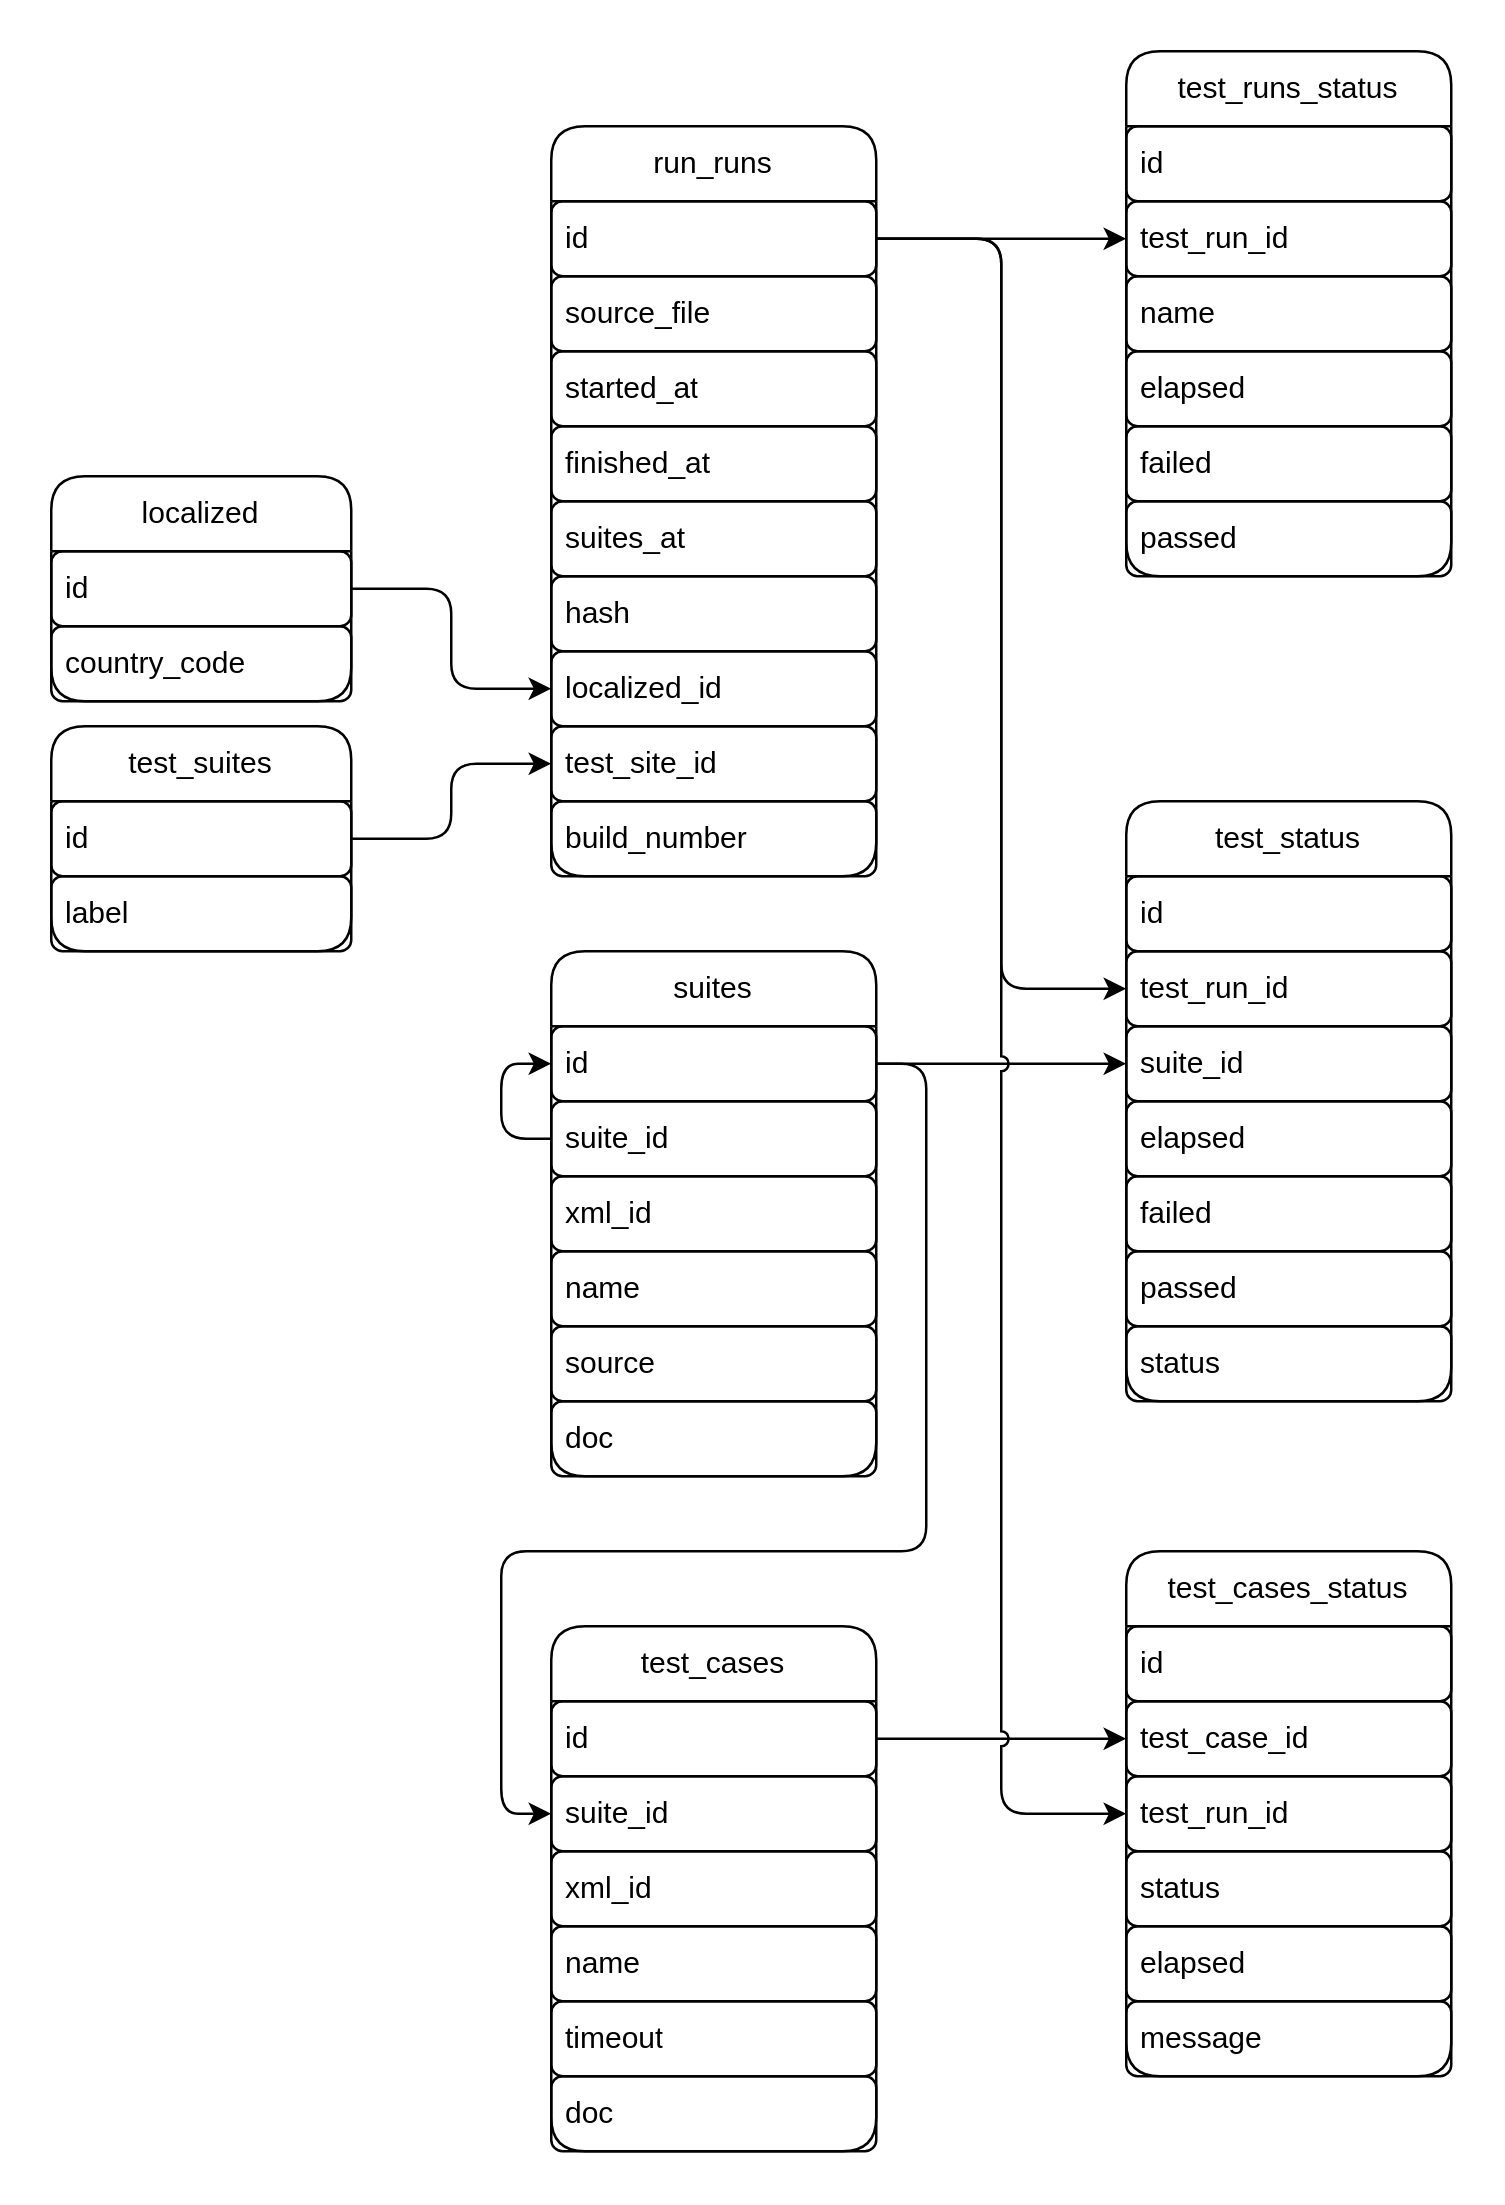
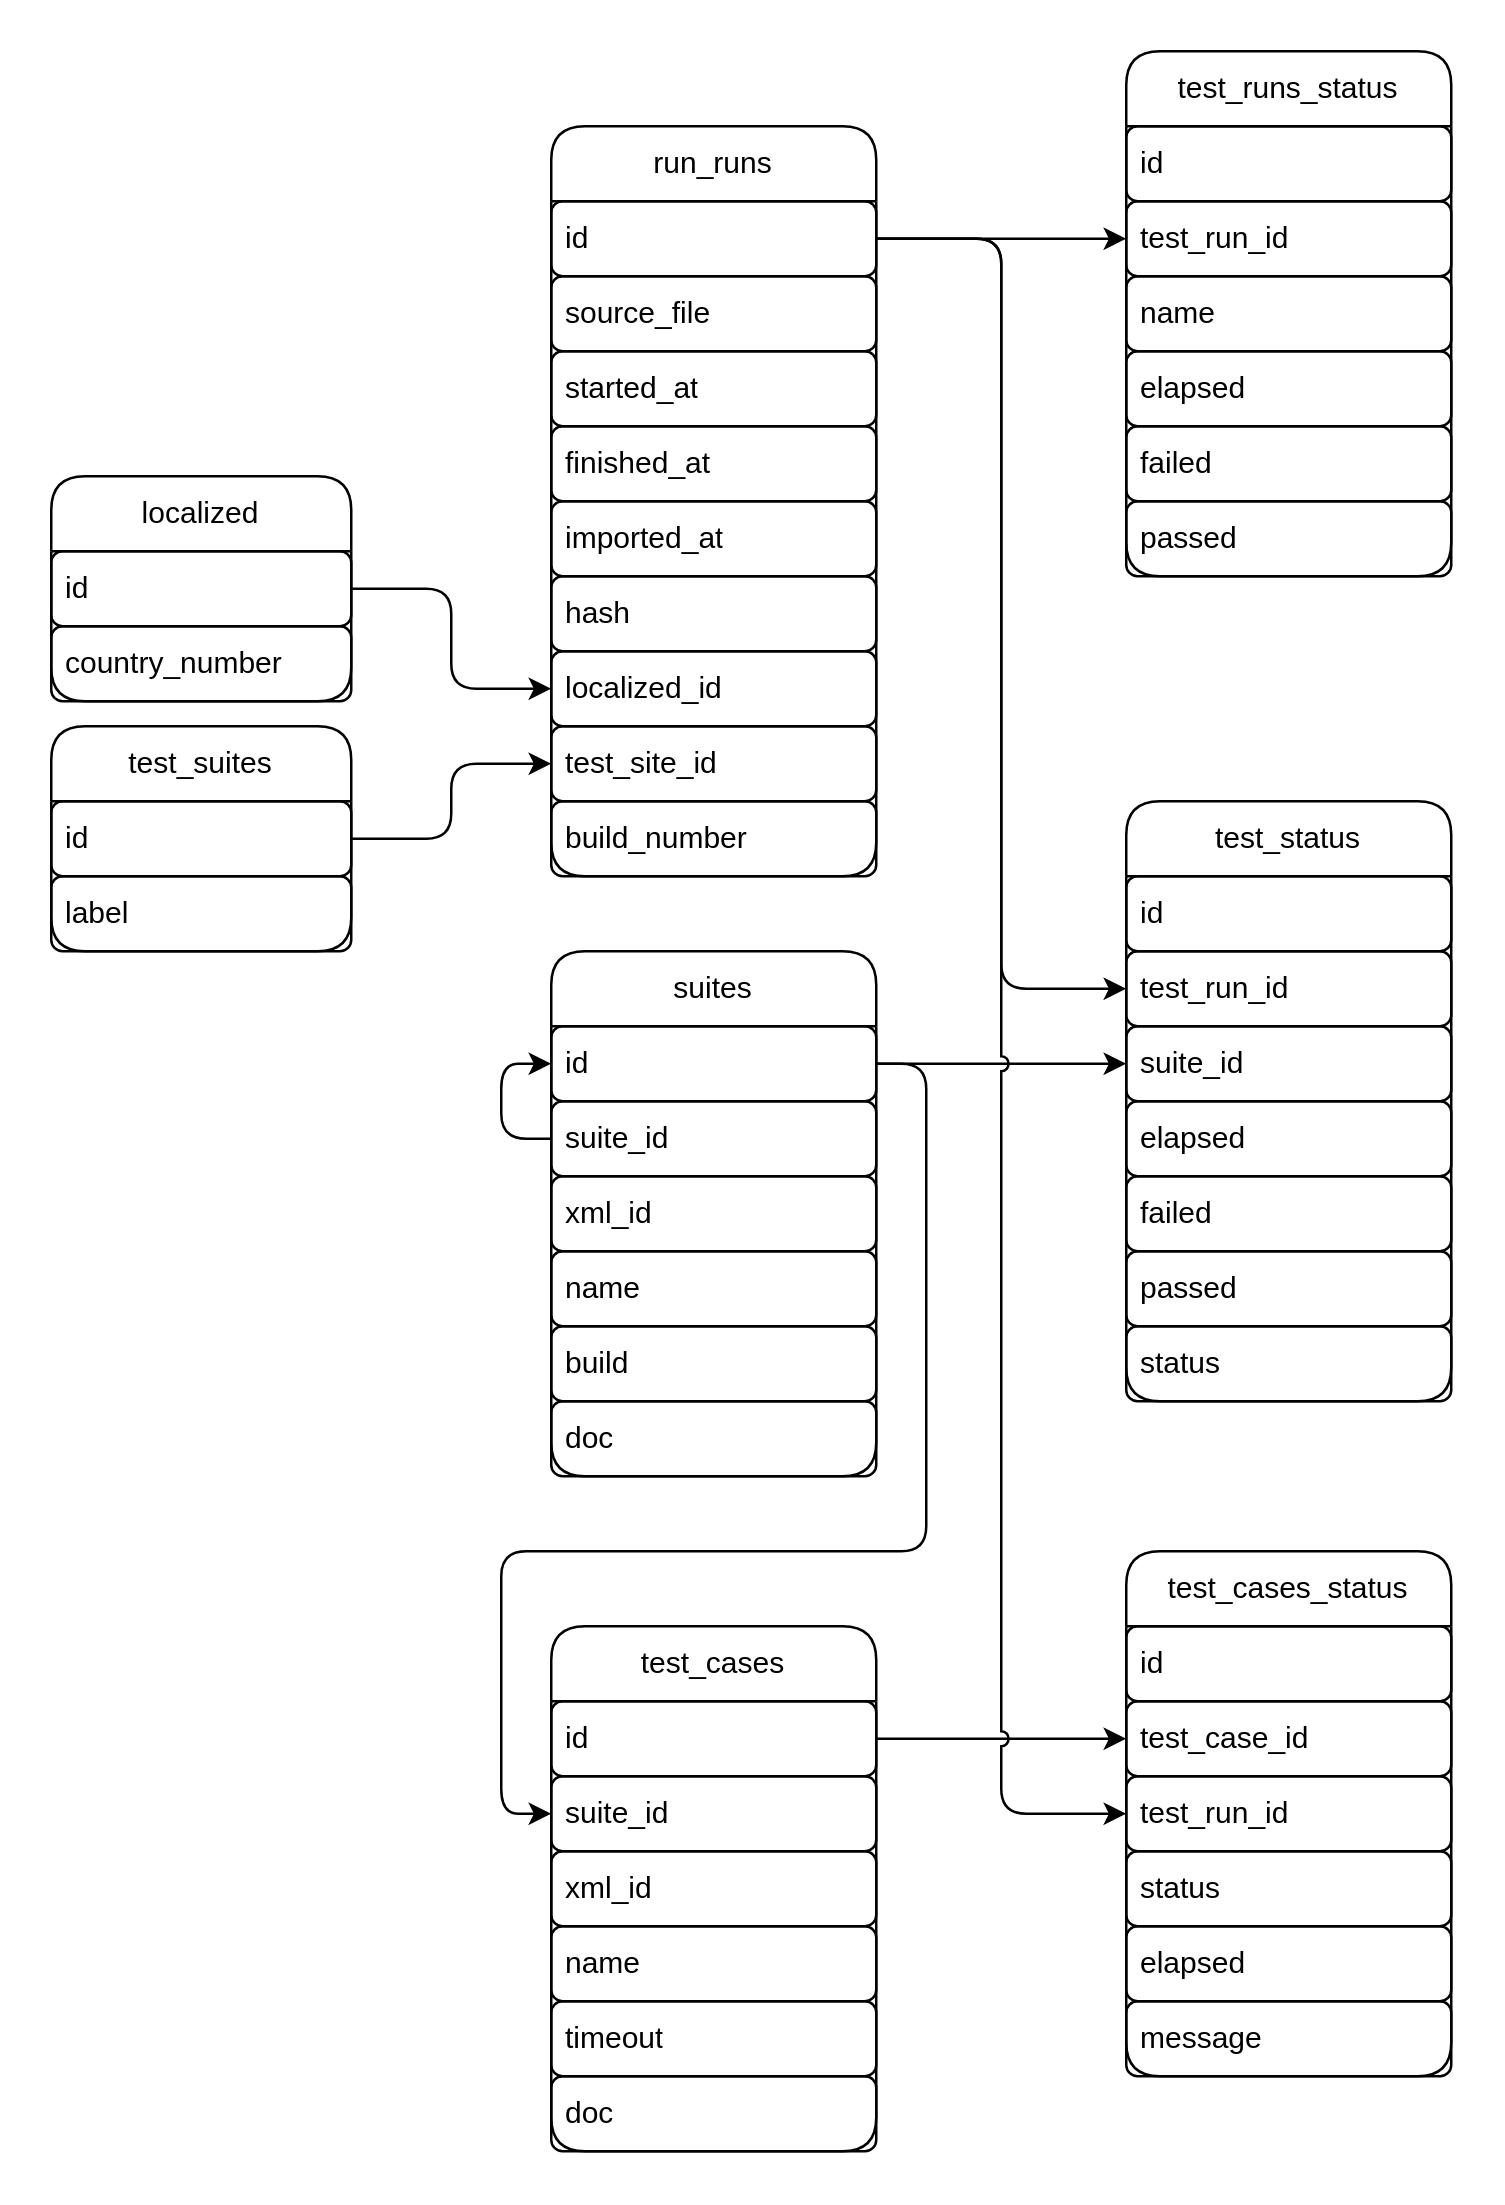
node "suites_at": label "suites_at" -> "imported_at"
node "country_code": label "country_code" -> "country_number"
node "source": label "source" -> "build"
